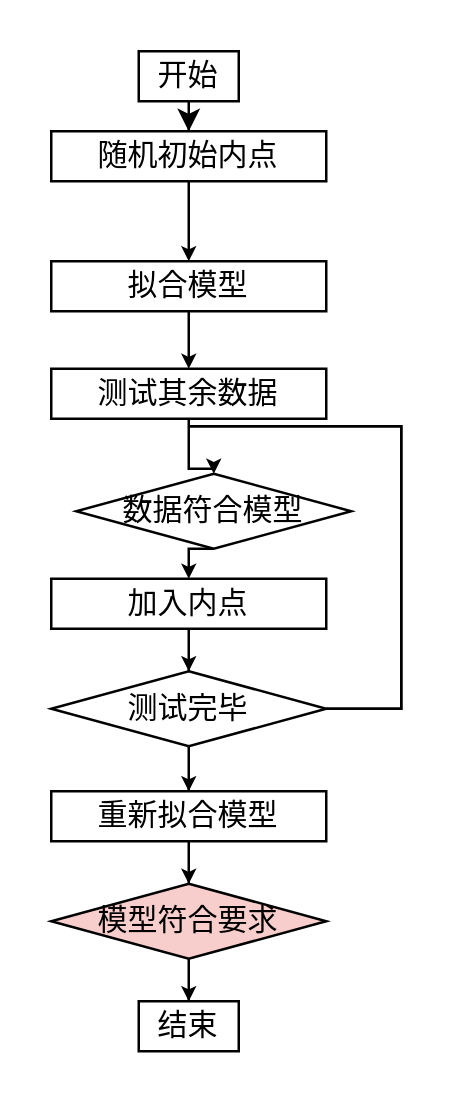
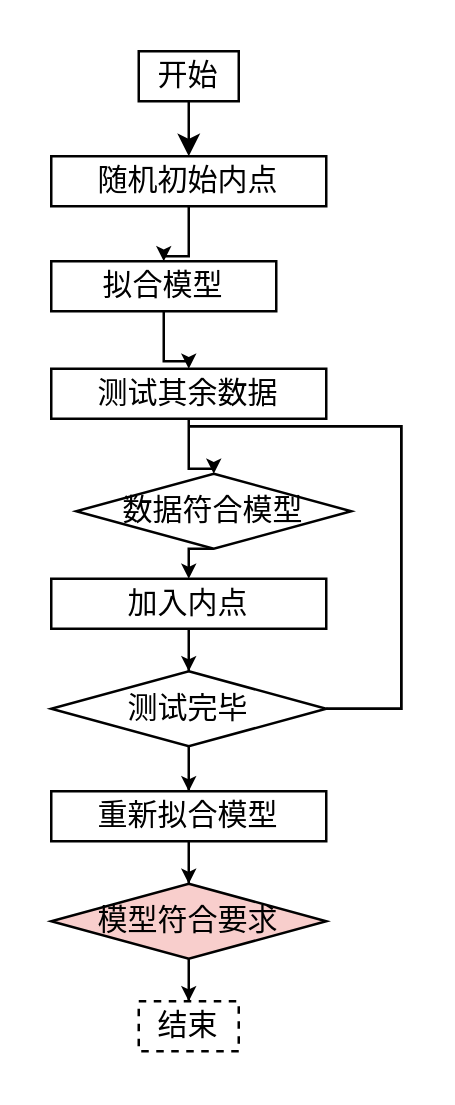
node "随机初始内点": moved (189, 156) -> (189, 181)
node "拟合模型": size 275x50 -> 225x50
node "结束": style solid -> dashed
